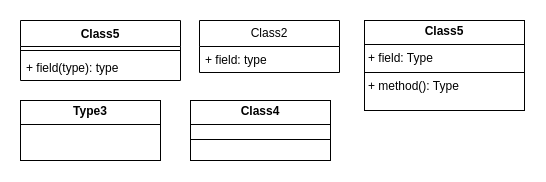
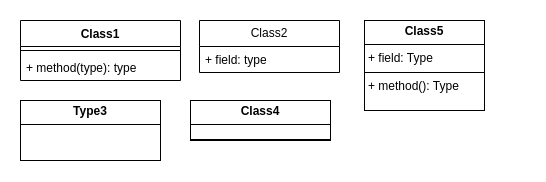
node "Class5": label "Class5" -> "Class1"
node "Class5 + field: Type + method(): Type": size 160x90 -> 120x90
node "+ field(type): type": label "+ field(type): type" -> "+ method(type): type"
node "Class4": size 140x60 -> 140x40
